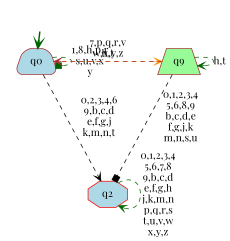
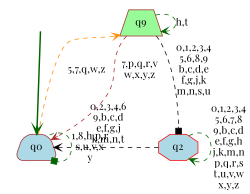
edge "q0" -> "q9": label "h,t" -> "5,7,q,w,z"
edge "q0" -> "q2": reversed
